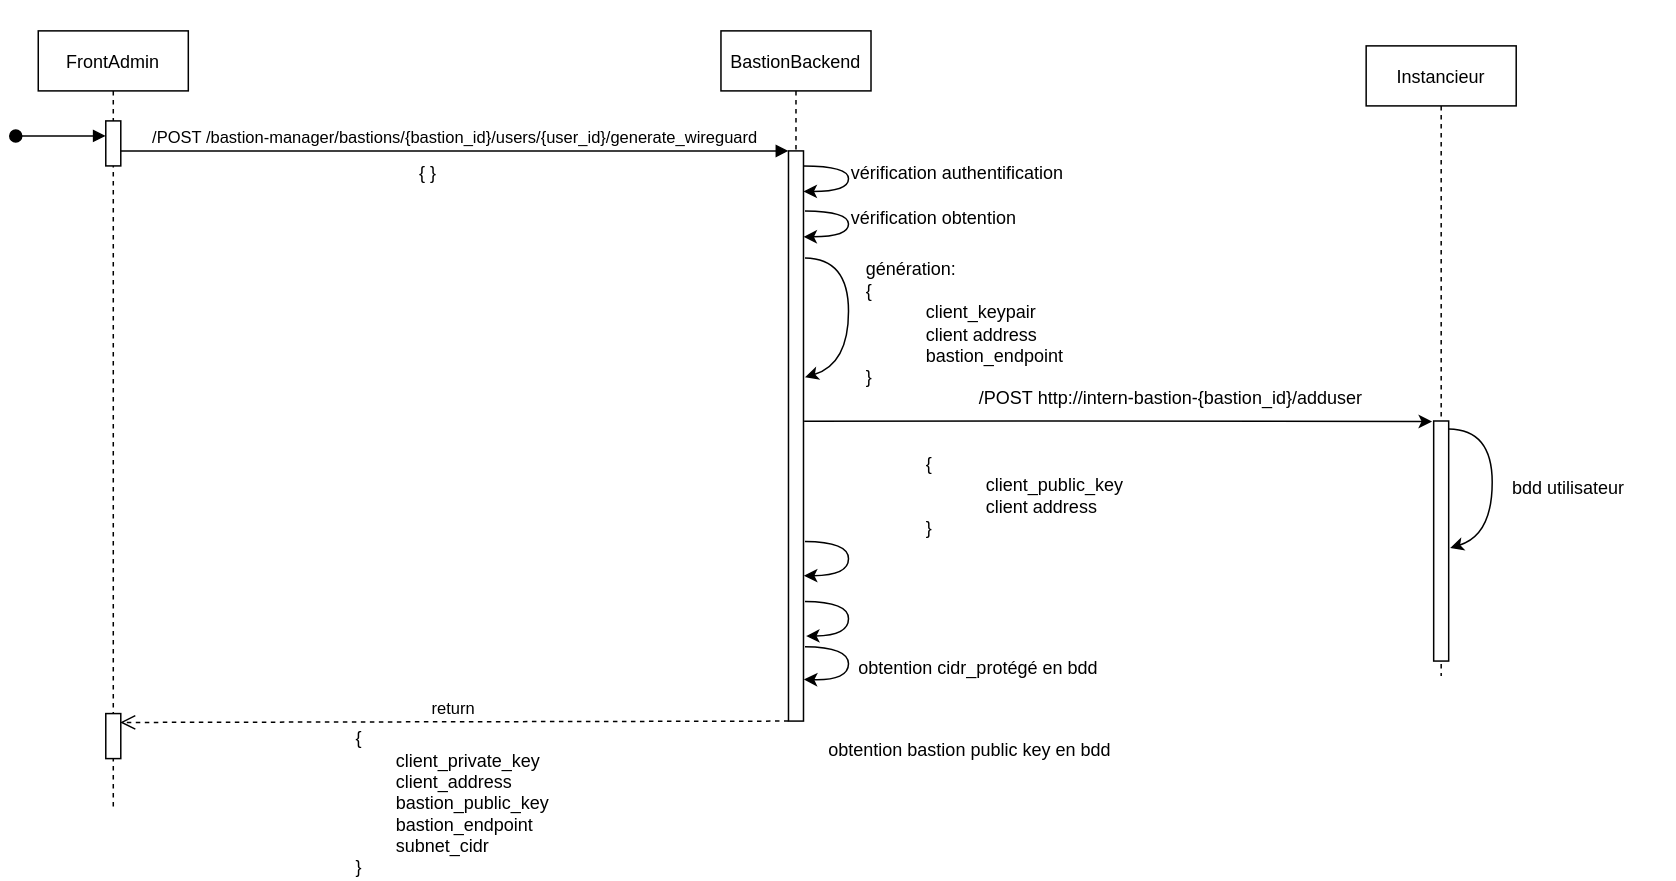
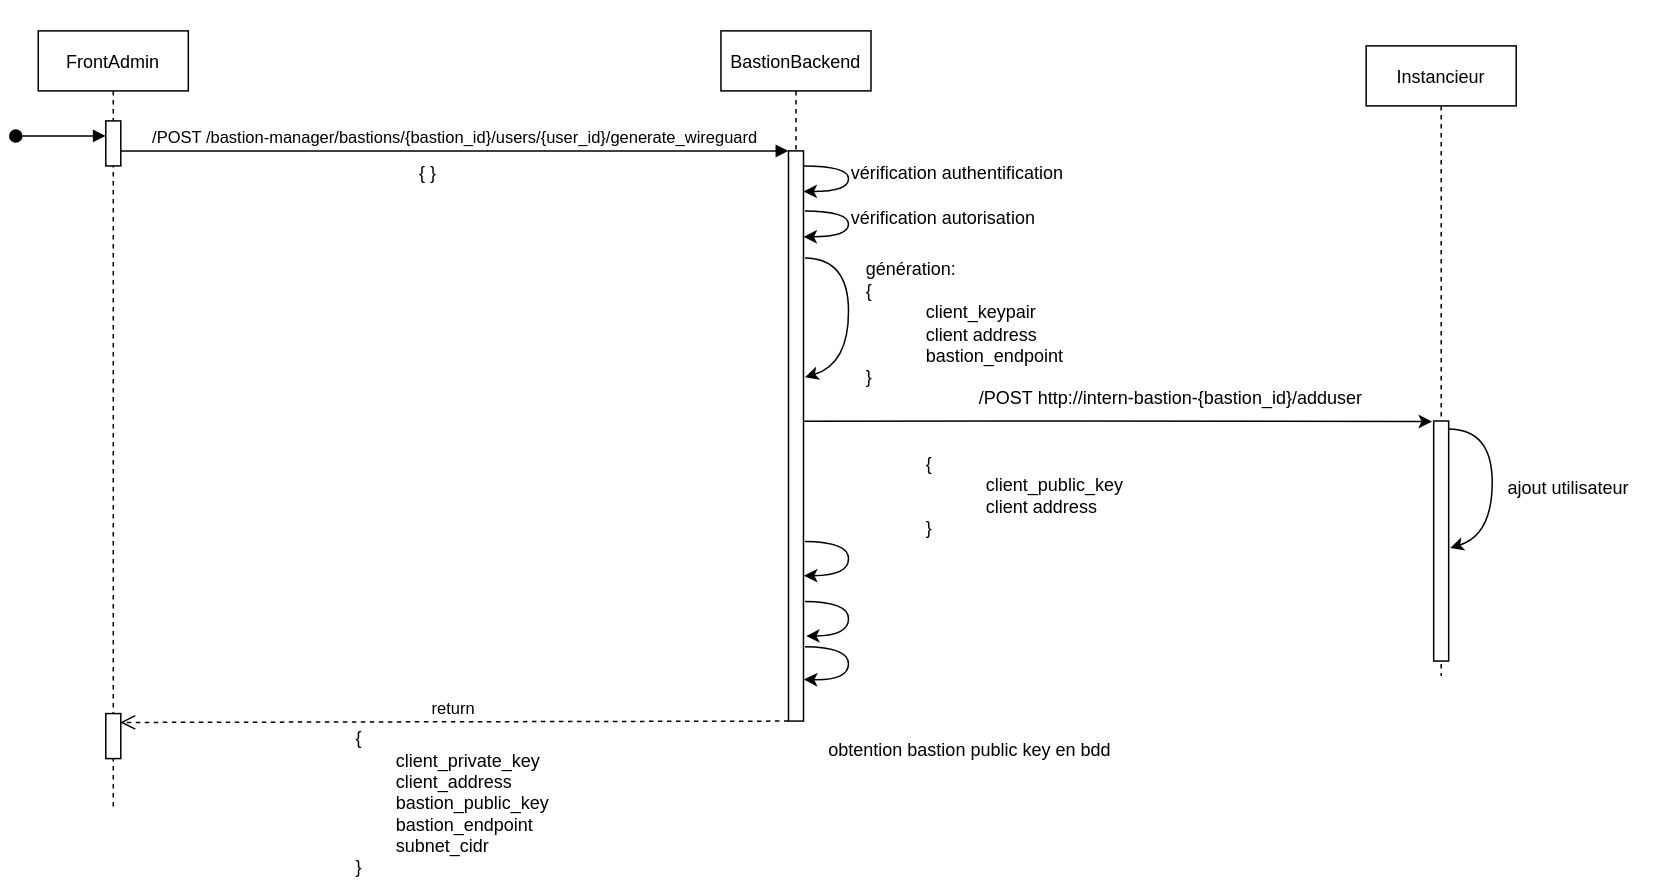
node "vérification obtention": label "vérification obtention" -> "vérification autorisation"
node "bdd utilisateur": label "bdd utilisateur" -> "ajout utilisateur"
node "obtention cidr_protégé en bdd": removed
